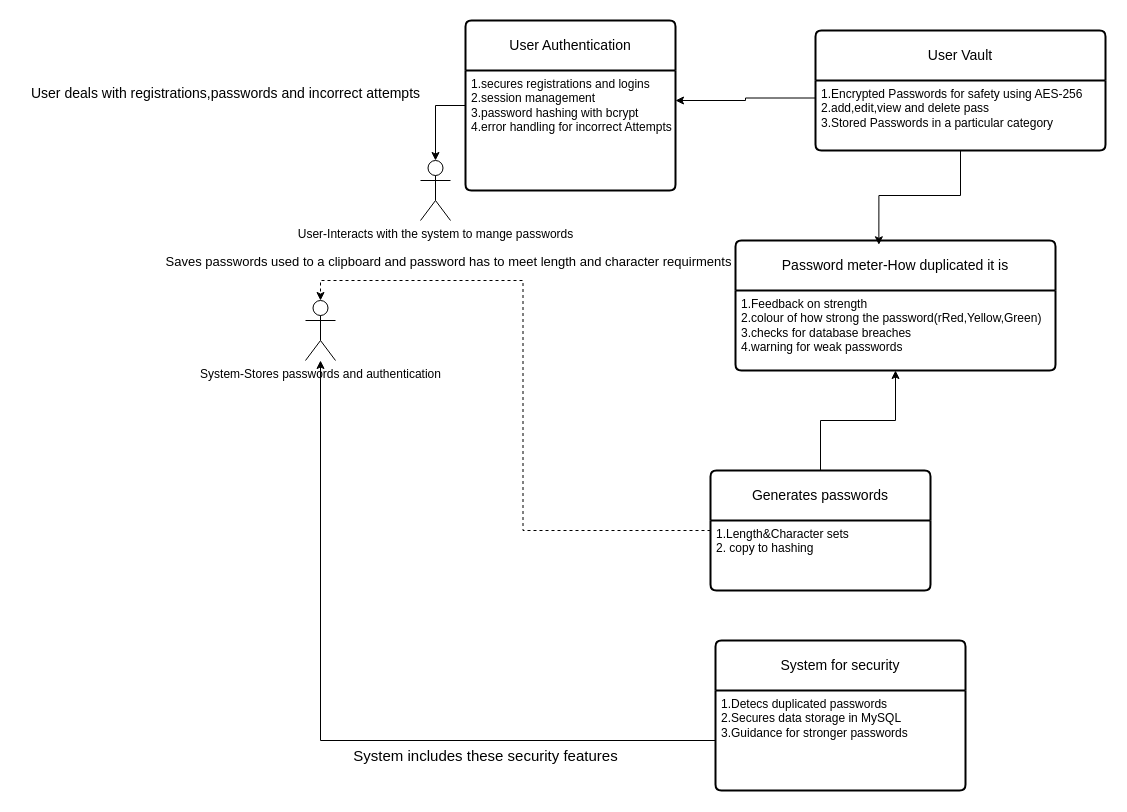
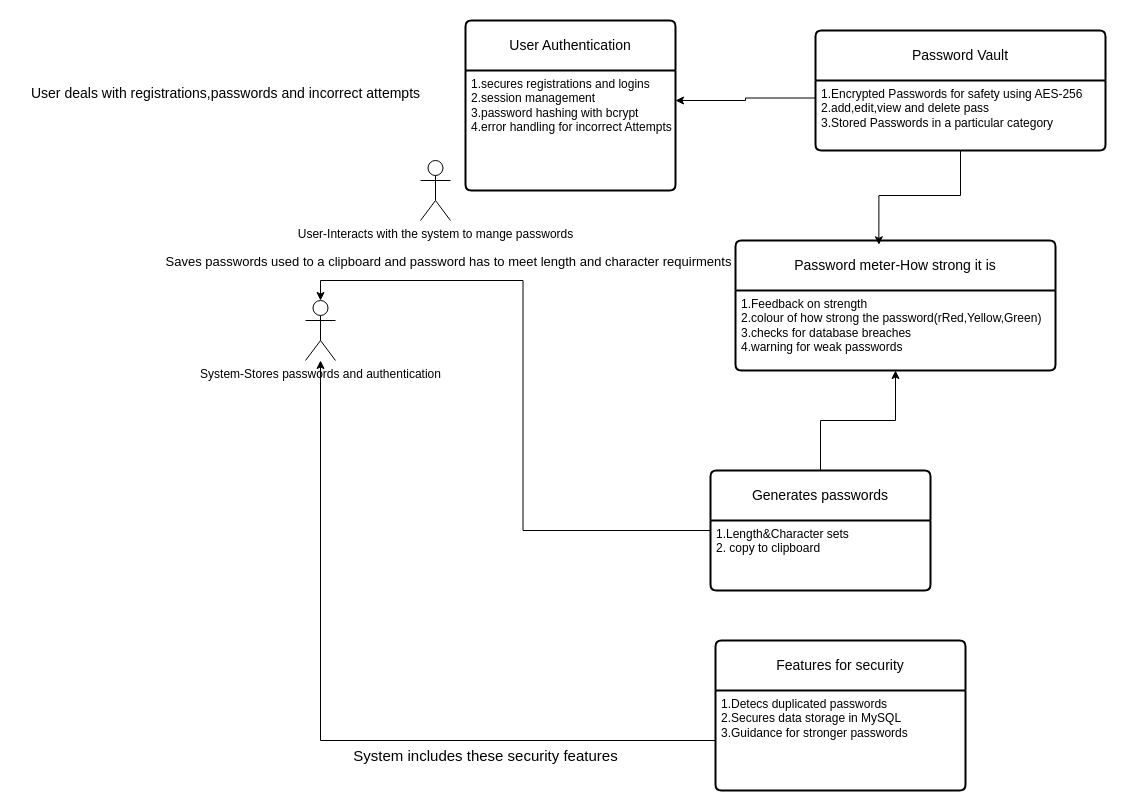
node "User Vault": label "User Vault" -> "Password Vault"
edge "User Authentication" -> "User-Interacts with the system to mange passwords": removed
node "Password meter-How duplicated it is": label "Password meter-How duplicated it is" -> "Password meter-How strong it is"
edge "Generates passwords" -> "System-Stores passwords and authentication": style dashed -> solid
node "1.Length&Character sets 2. copy to hashing": label "1.Length&Character sets 2. copy to hashing" -> "1.Length&Character sets 2. copy to clipboard"
node "System for security": label "System for security" -> "Features for security"
